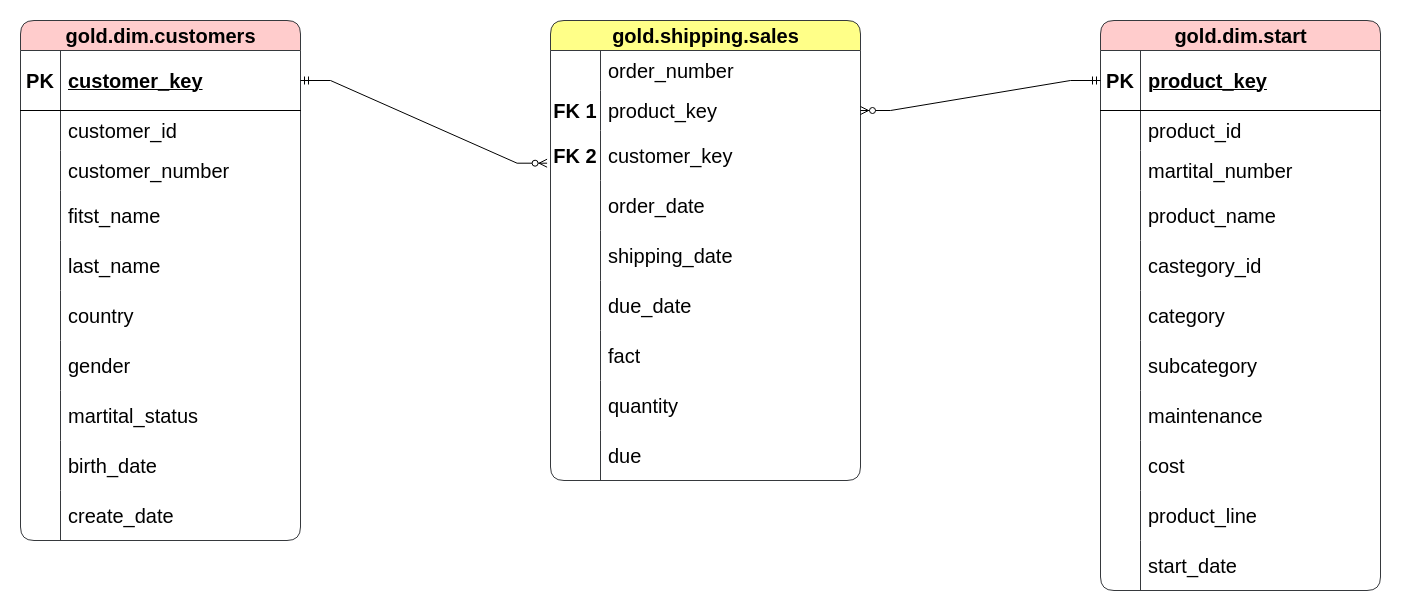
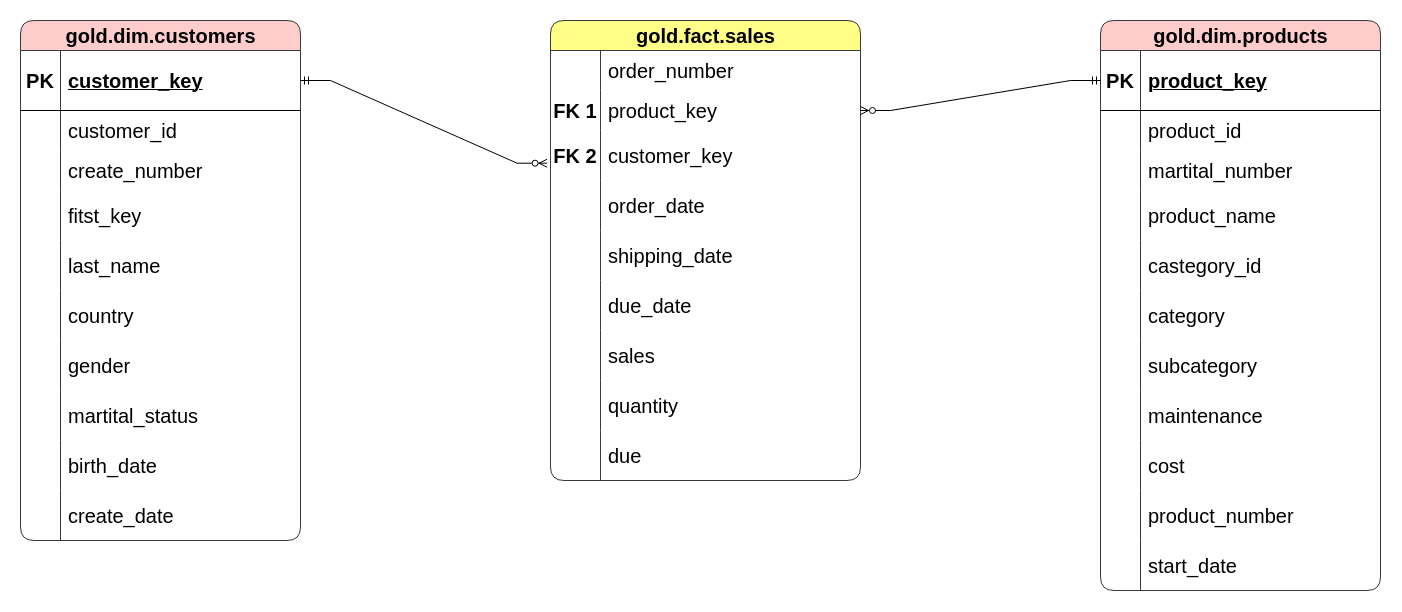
node "gold.shipping.sales": label "gold.shipping.sales" -> "gold.fact.sales"
node "gold.dim.start": label "gold.dim.start" -> "gold.dim.products"
node "customer_number": label "customer_number" -> "create_number"
node "fitst_name": label "fitst_name" -> "fitst_key"
node "fact": label "fact" -> "sales"
node "product_line": label "product_line" -> "product_number"
